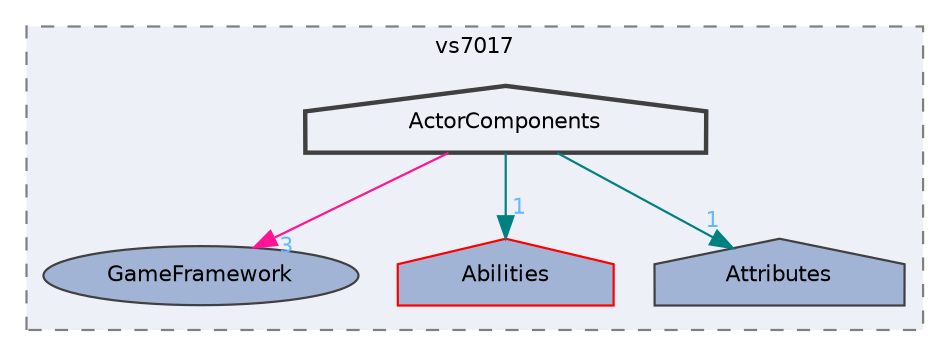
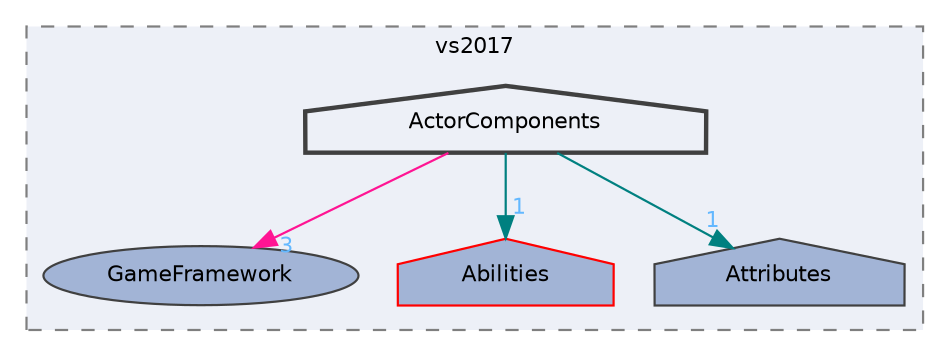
cluster "vs7017": label "vs7017" -> "vs2017"
